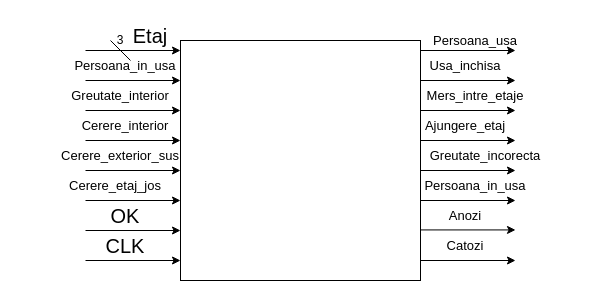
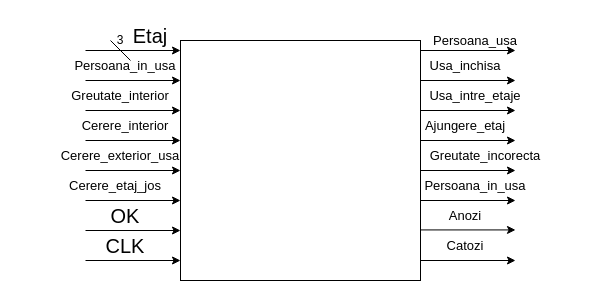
node "Mers_intre_etaje": label "Mers_intre_etaje" -> "Usa_intre_etaje"
node "Cerere_exterior_sus": label "Cerere_exterior_sus" -> "Cerere_exterior_usa"
